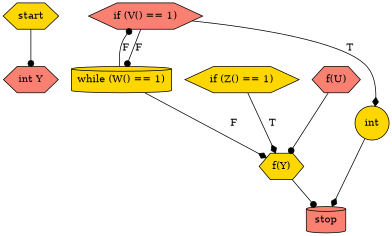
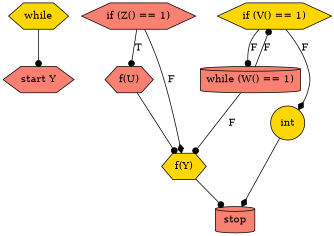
node "start": label "start" -> "while"
node "if (V() == 1)": fillcolor salmon -> gold
edge "if (Z() == 1)" -> "f(U)": added, label "T"
edge "if (V() == 1)" -> "int": label "T" -> "F"
node "int Y": label "int Y" -> "start Y"
node "while (W() == 1)": fillcolor gold -> salmon
node "if (Z() == 1)": fillcolor gold -> salmon
edge "while (W() == 1)" -> "f(Y)": arrowhead diamond -> dot
edge "if (Z() == 1)" -> "f(Y)": label "T" -> "F"
